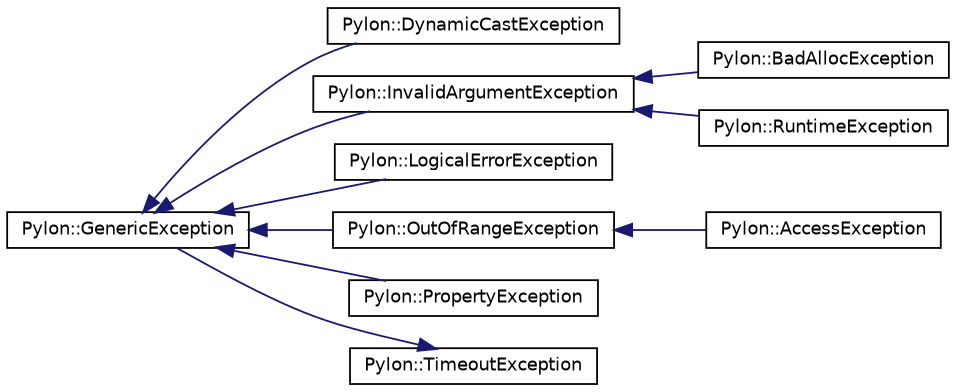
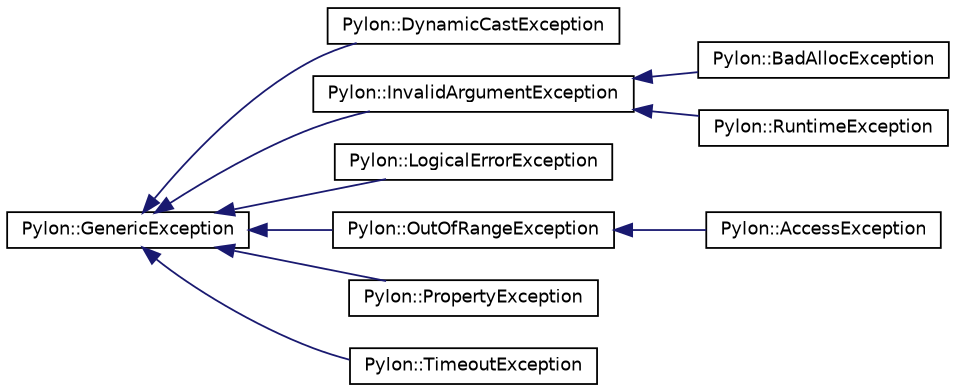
edge "Pylon::GenericException" -> "Pylon::TimeoutException": reversed
